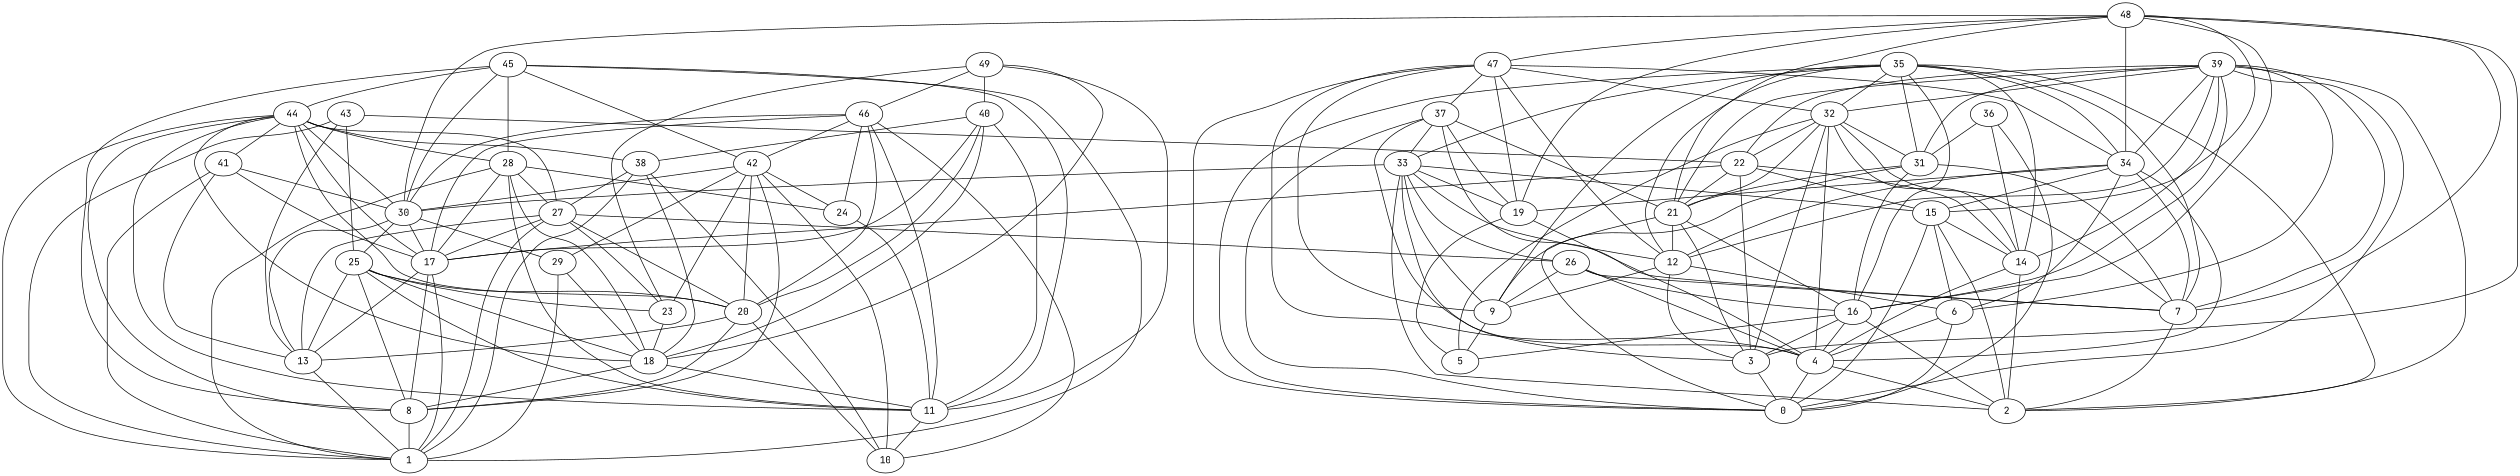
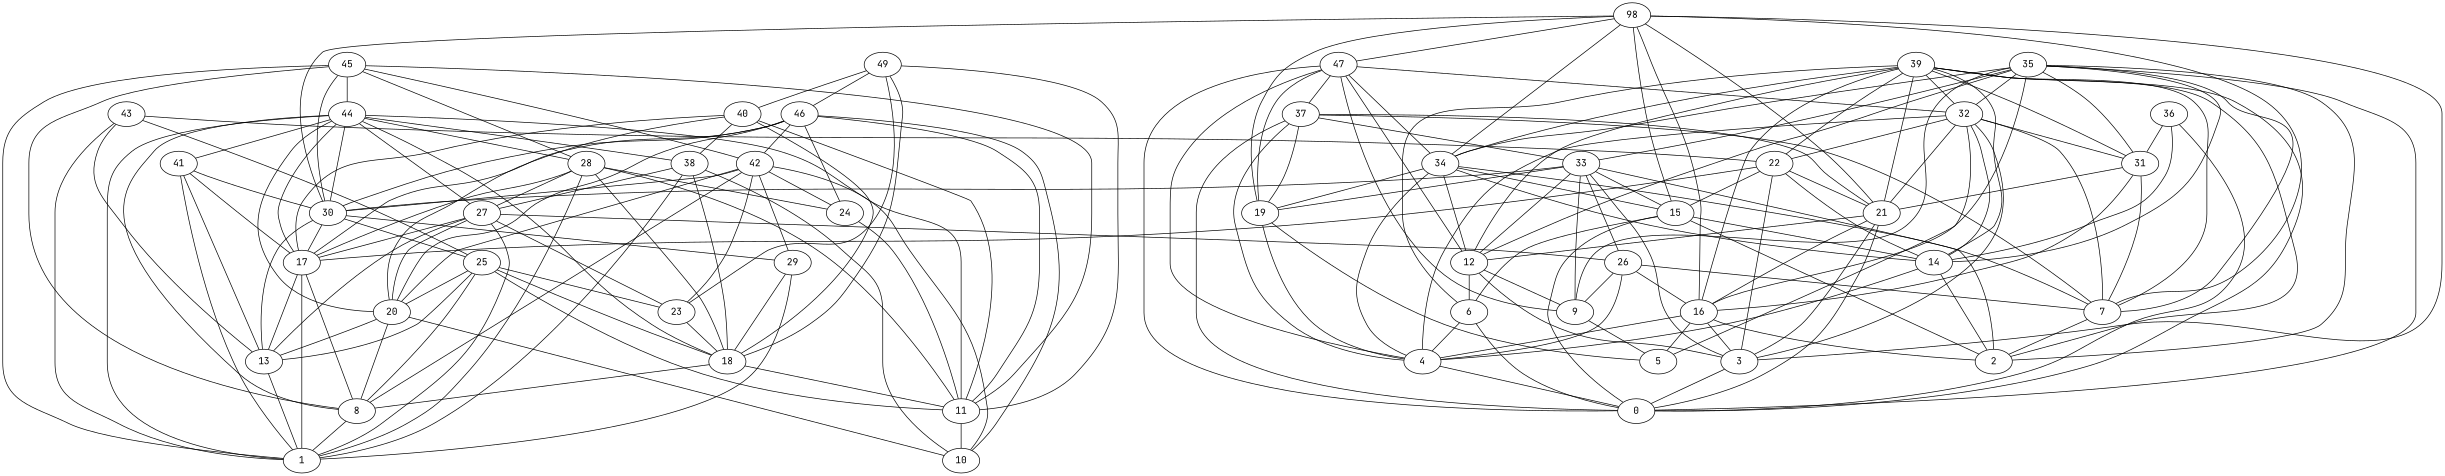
node "48": label "48" -> "98"
edge "31" -- "9": removed
edge "34" -- "6": now "34" -- "14"
edge "4" -- "2": removed
